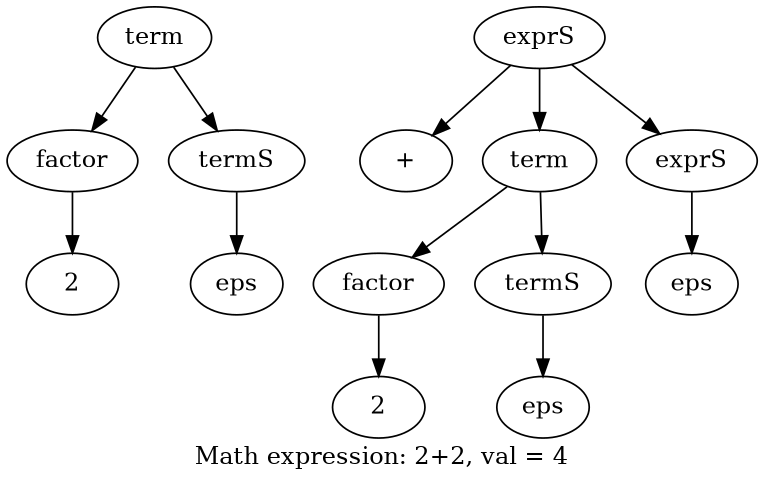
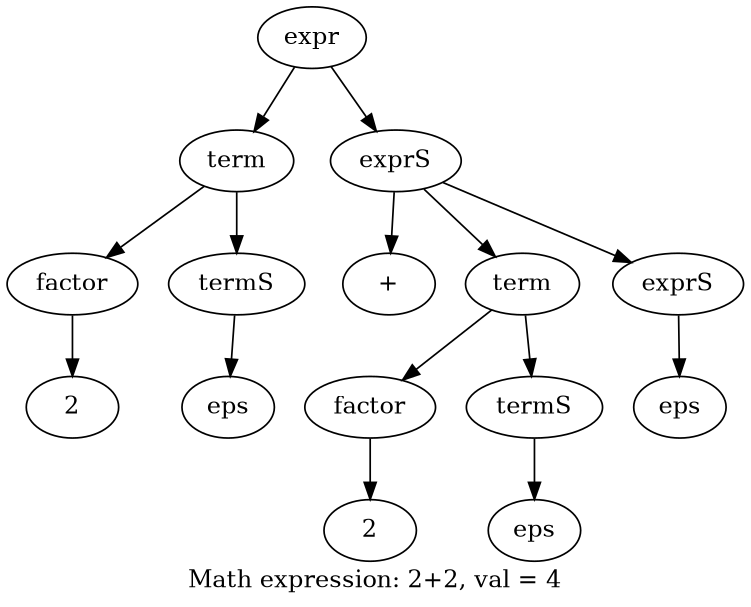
node "expr": added
